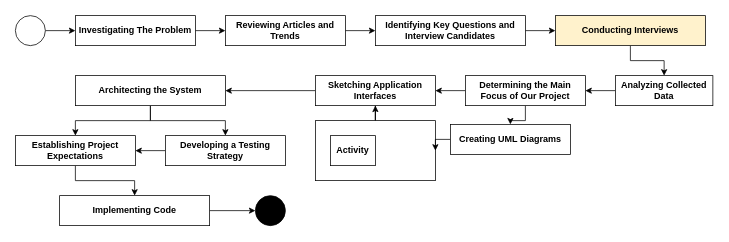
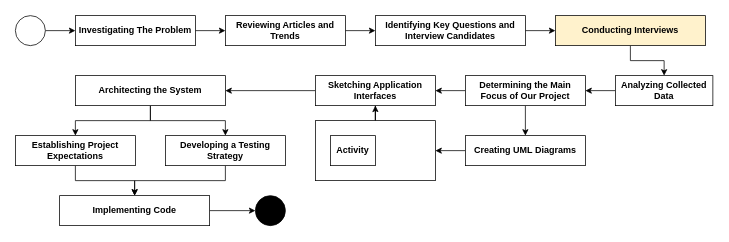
node "Creating UML Diagrams": moved (510, 139) -> (525, 150)
edge "Developing a Testing Strategy" -> "Establishing Project Expectations": now "Developing a Testing Strategy" -> "Implementing Code"
